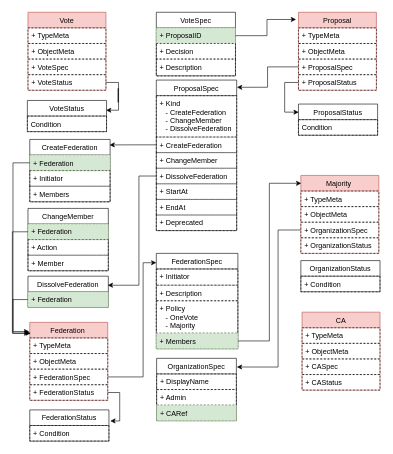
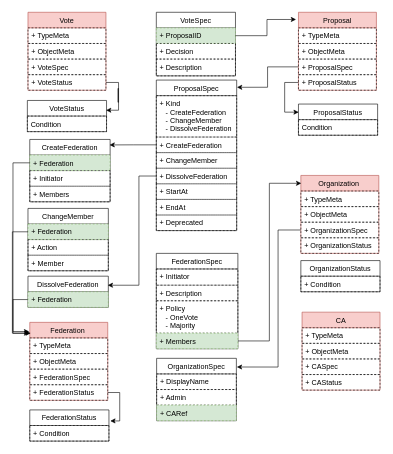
node "Majority": label "Majority" -> "Organization"
edge "+ FederationSpec" -> "FederationSpec": removed
